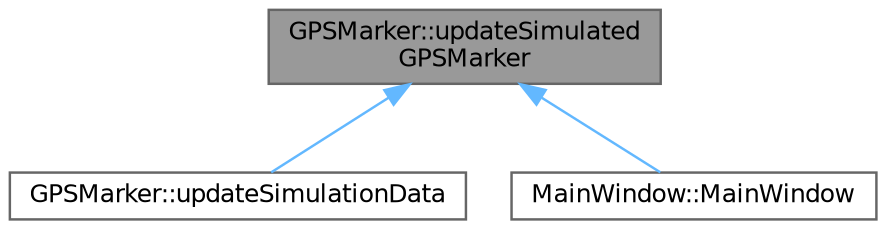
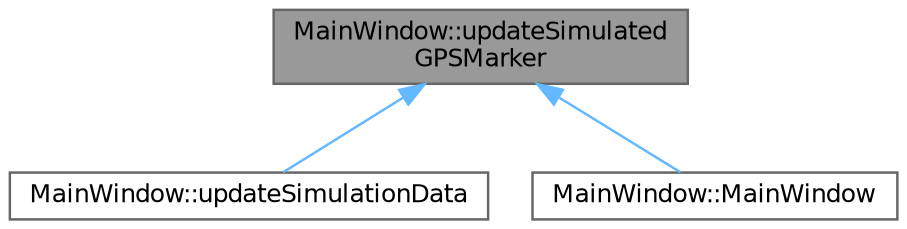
node "GPSMarker::updateSimulated GPSMarker": label "GPSMarker::updateSimulated GPSMarker" -> "MainWindow::updateSimulated GPSMarker"
node "GPSMarker::updateSimulationData": label "GPSMarker::updateSimulationData" -> "MainWindow::updateSimulationData"
